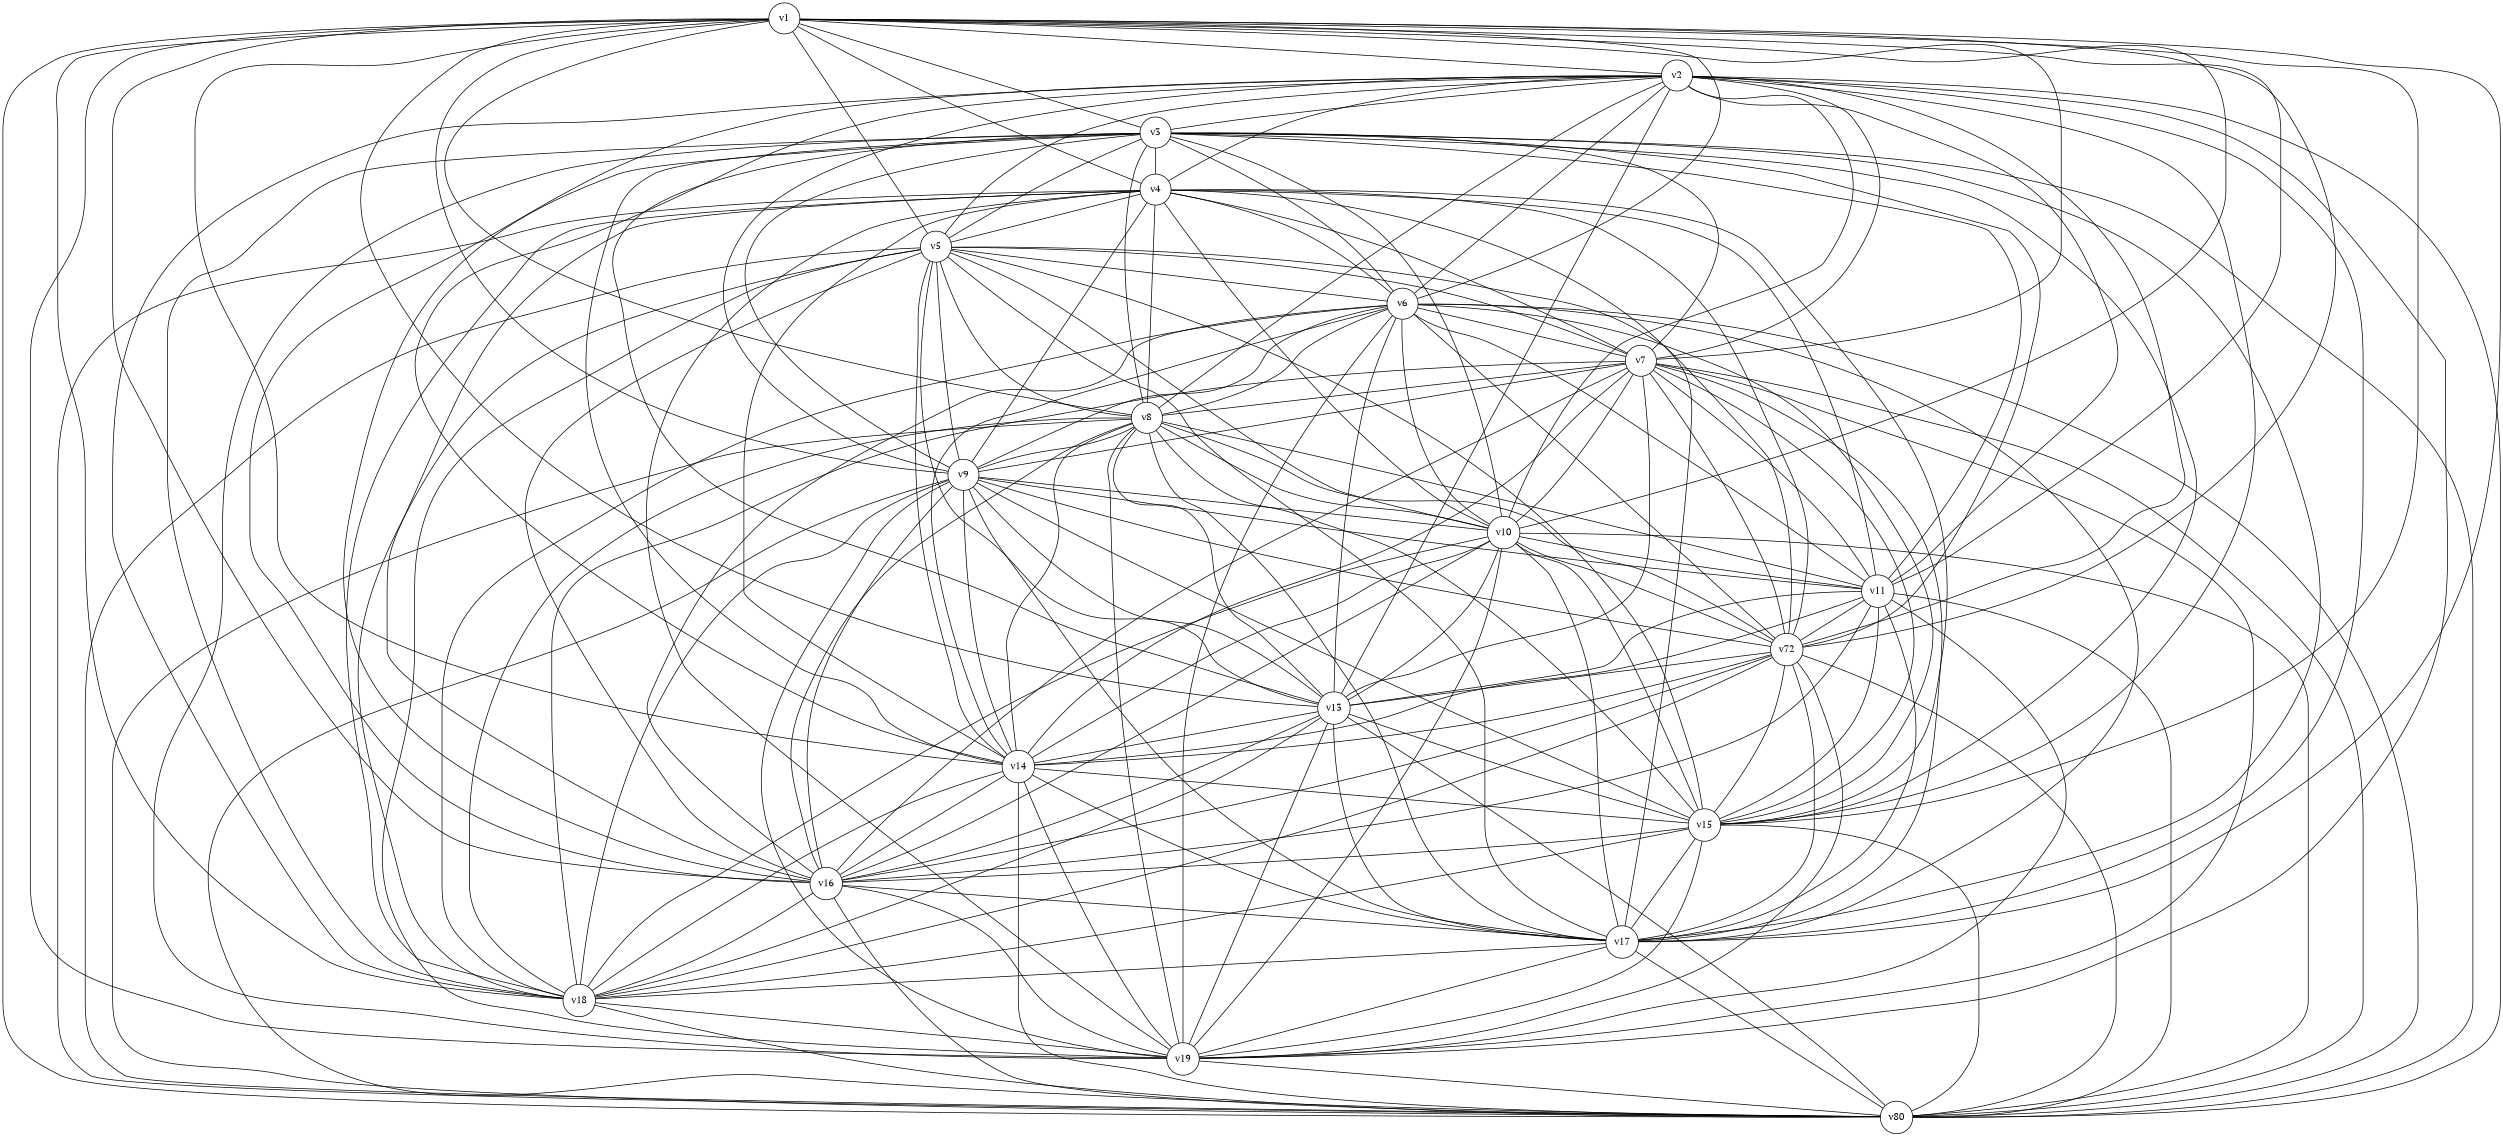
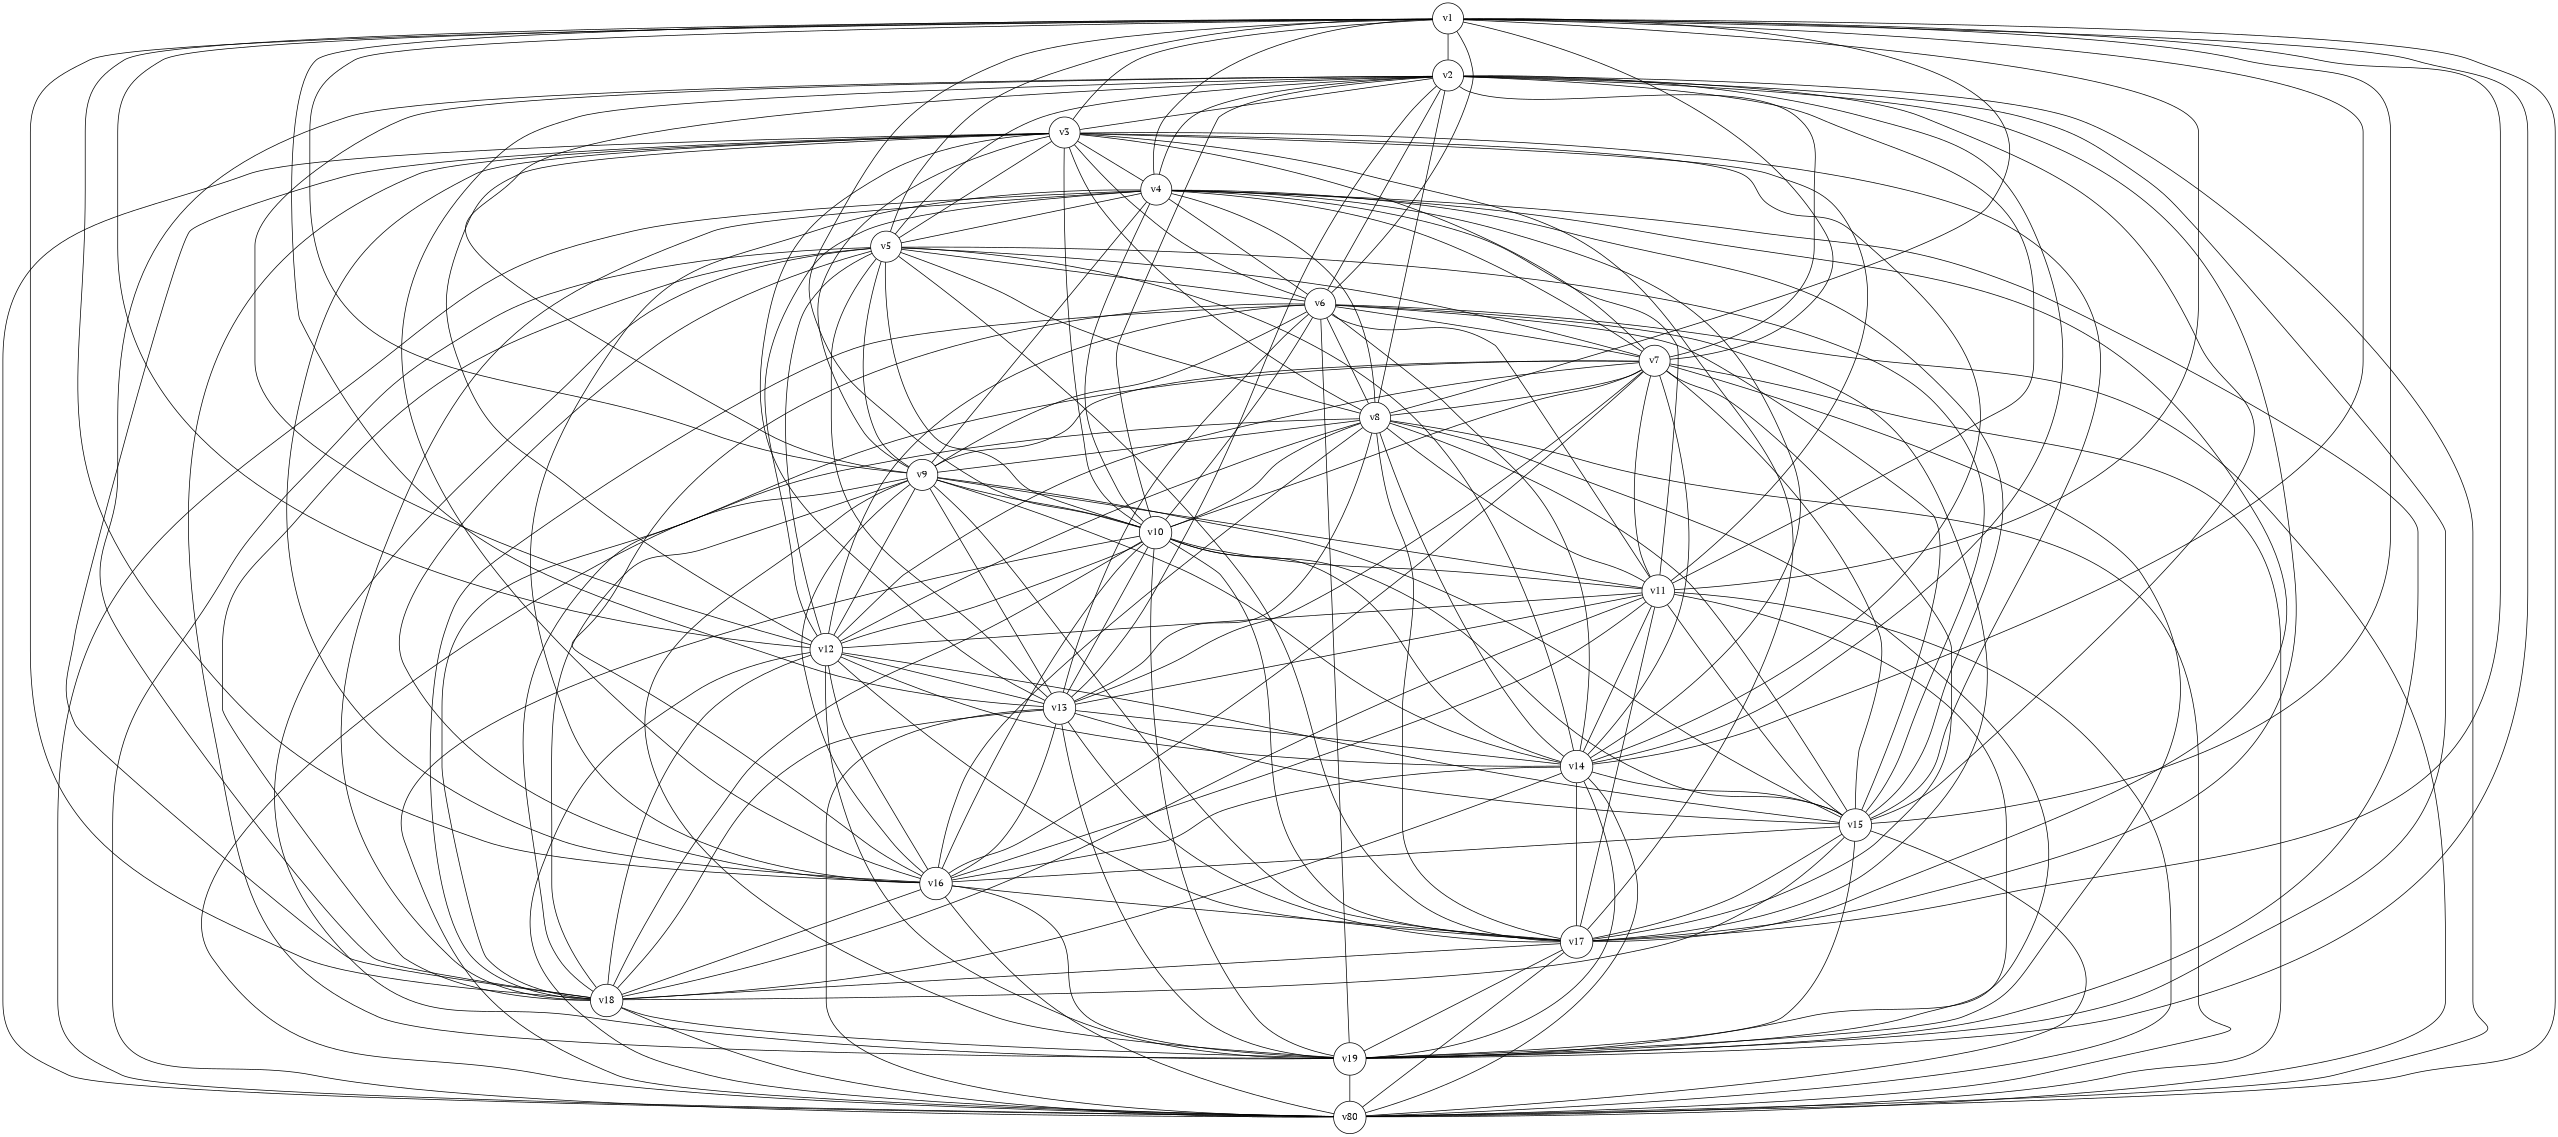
node "v72": label "v72" -> "v12"
edge "v11" -- "v18": added
